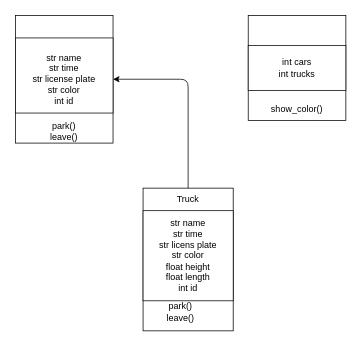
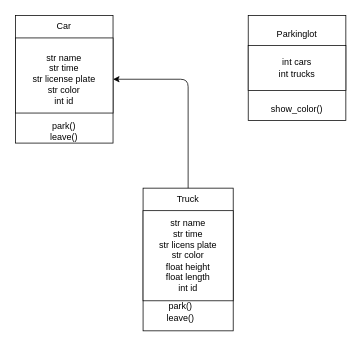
node "Car": added
node "Parkinglot": added
